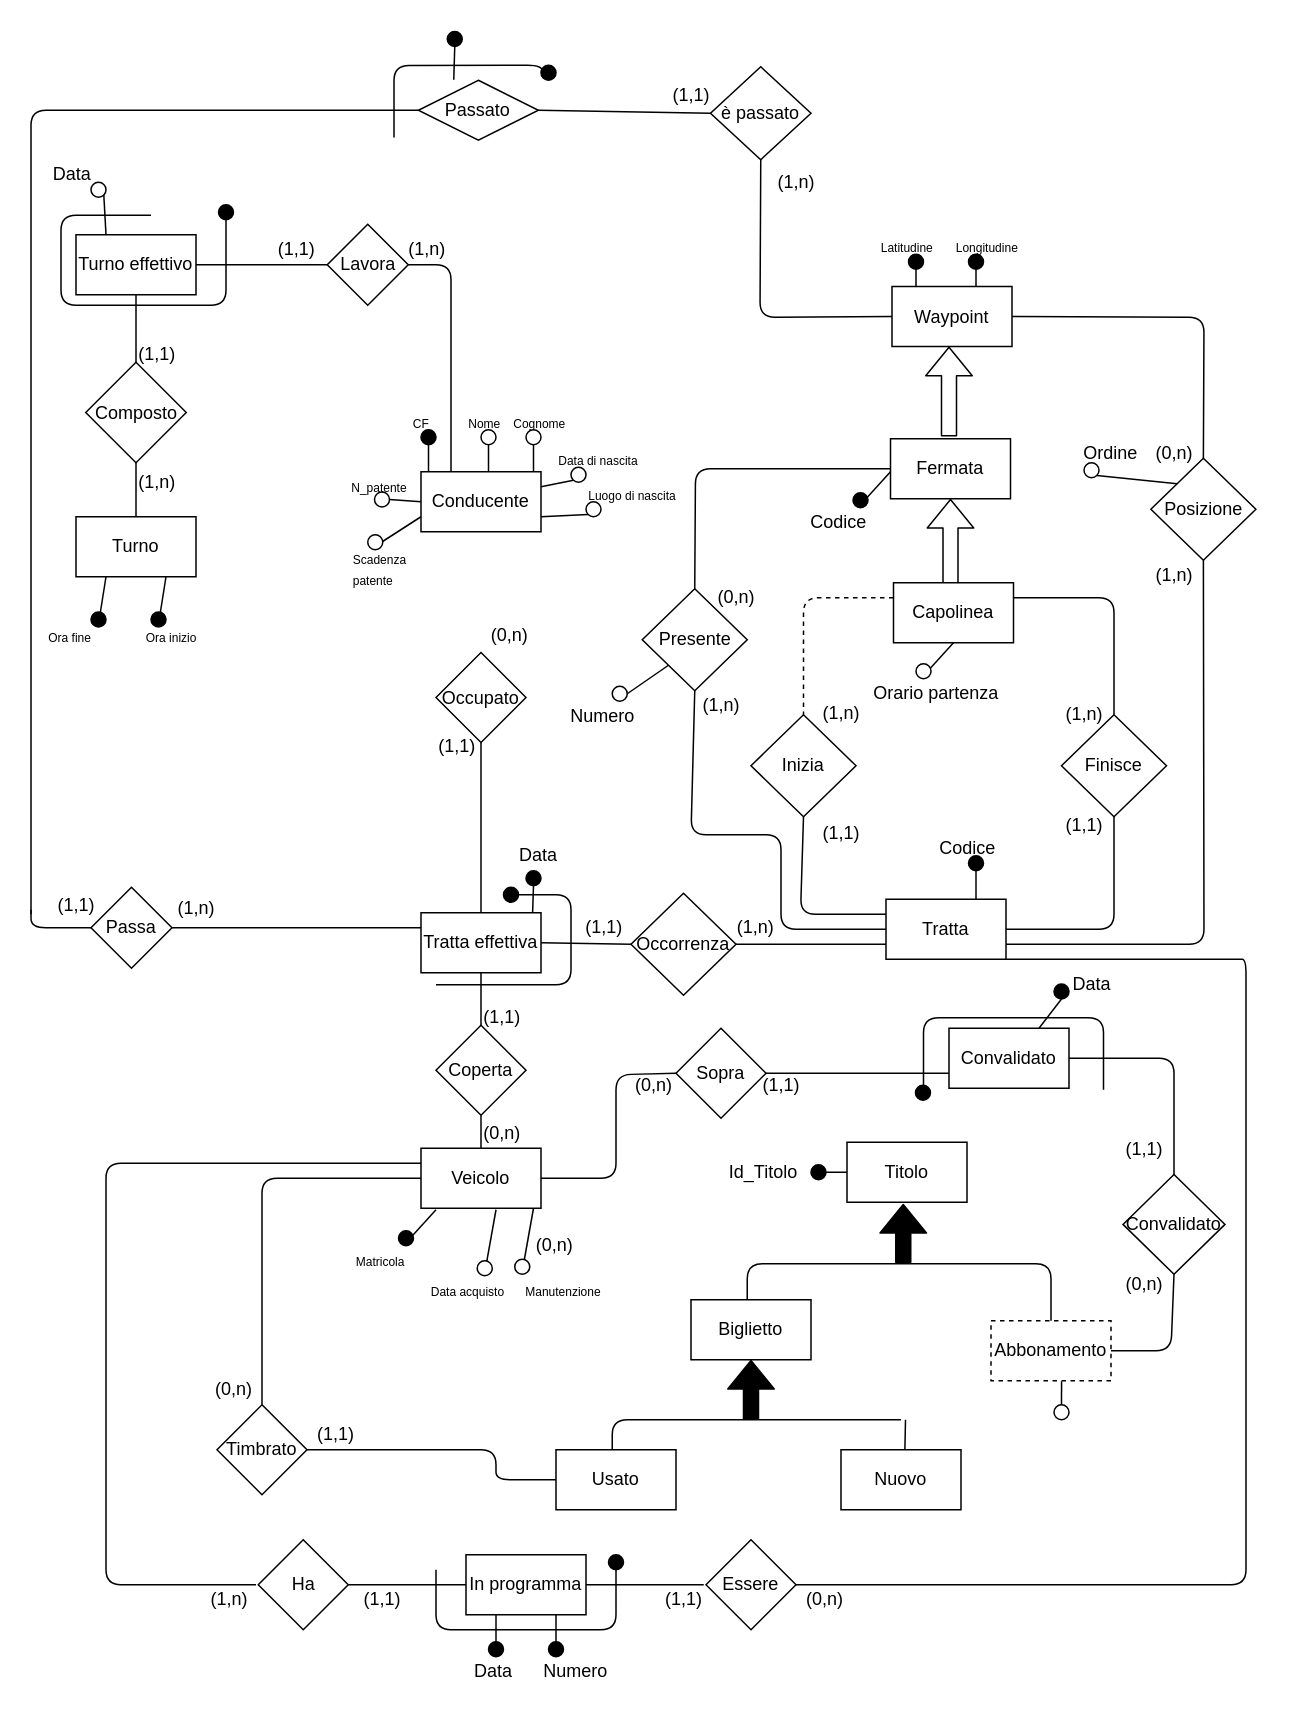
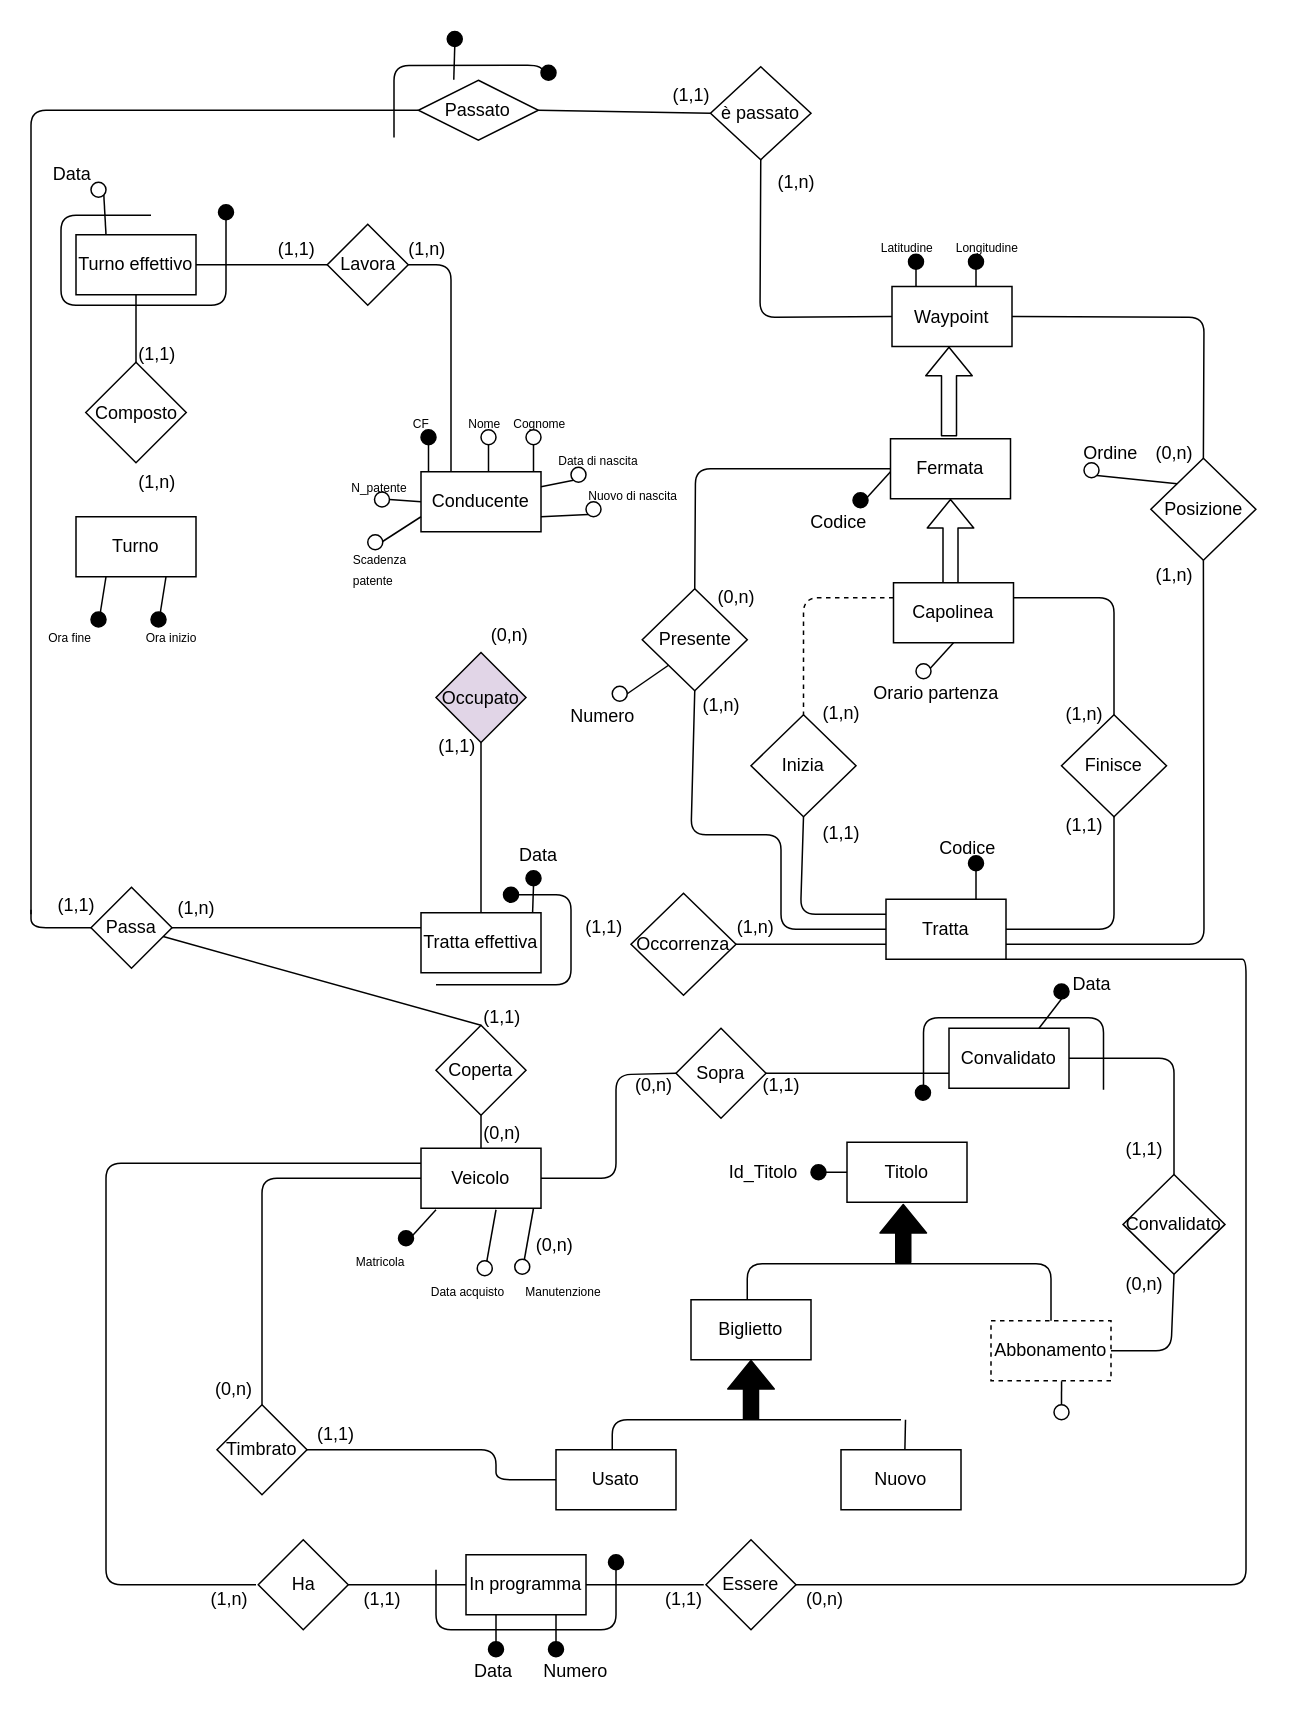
edge "Composto" -- "Turno": removed
node "Luogo di nascita": label "Luogo di nascita" -> "Nuovo di nascita"
node "Occupato": fillcolor #ffffff -> #e1d5e7
edge "Tratta effettiva" -- "Occorrenza": removed
edge "Tratta effettiva" -- "Coperta": now "Passa" -- "Coperta"
